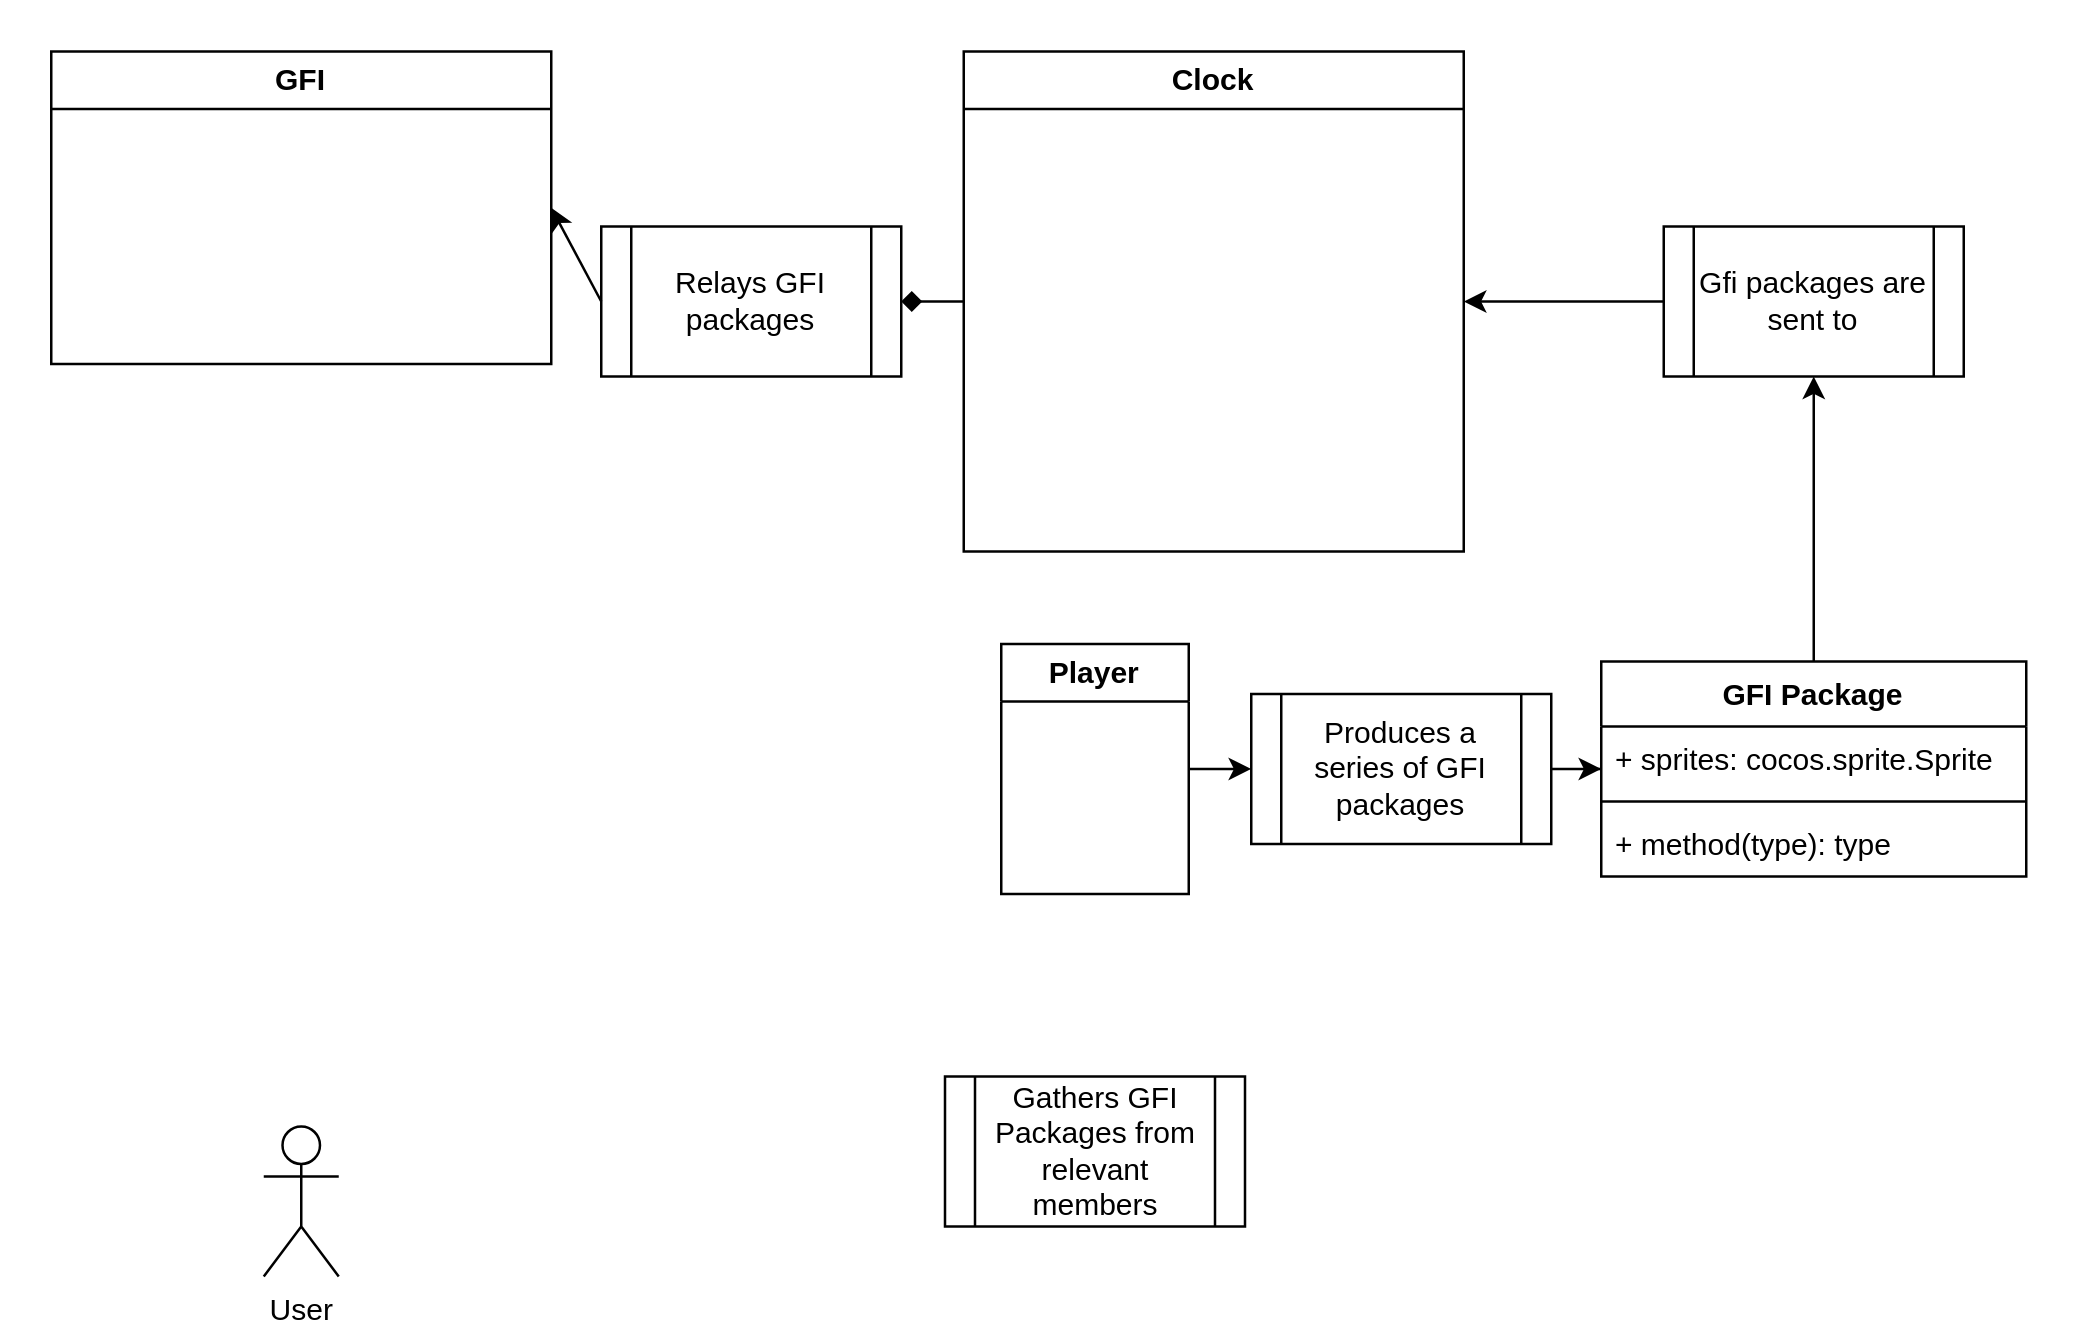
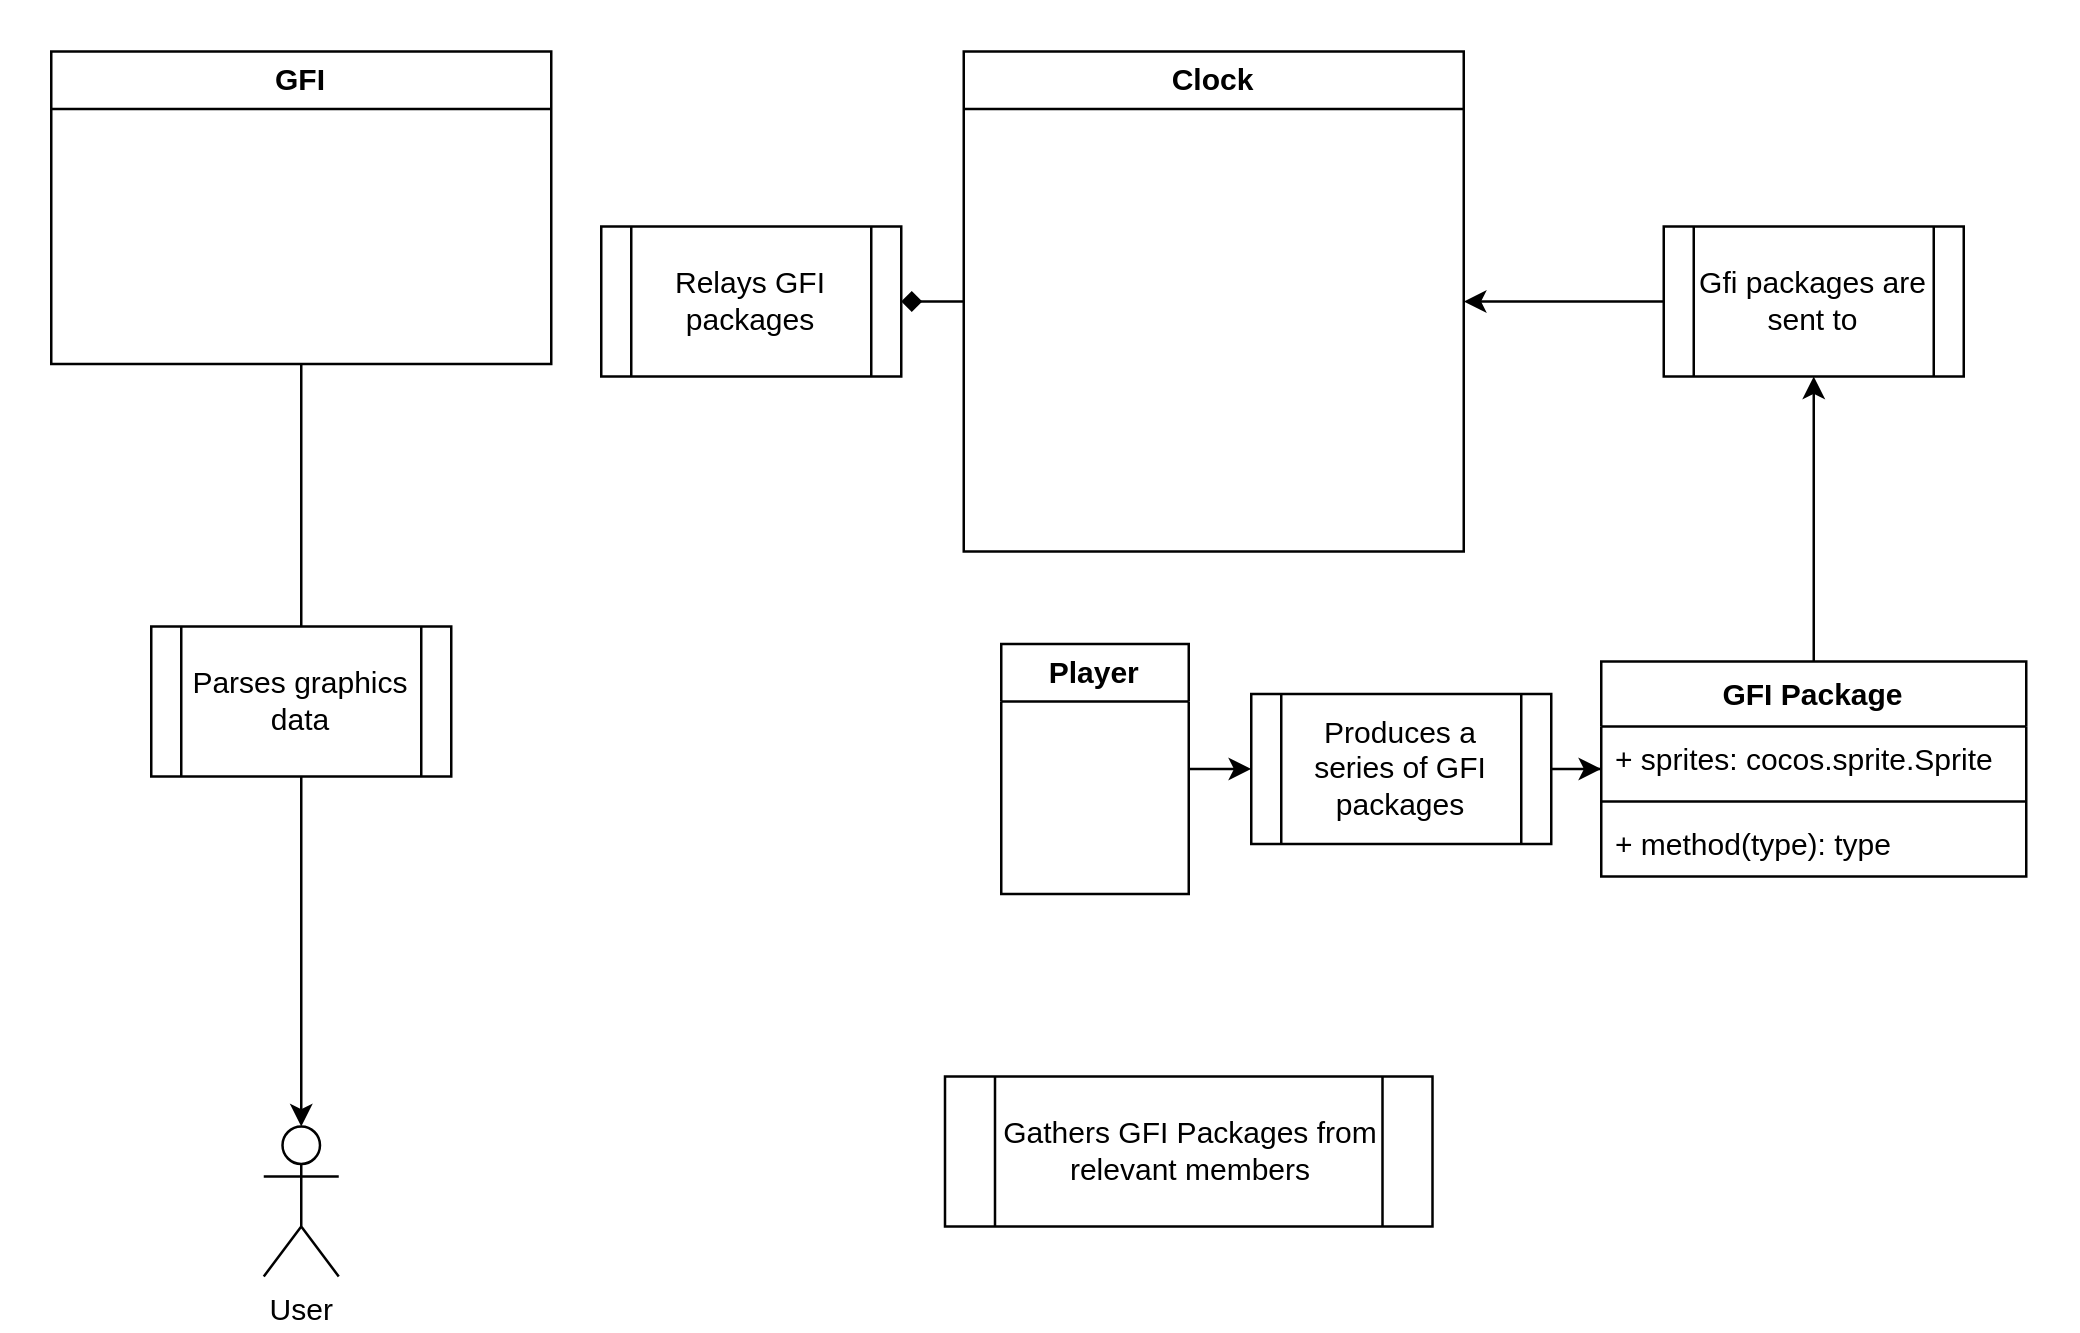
edge "Relays GFI packages" -> "GFI": removed
node "Parses graphics data": added
edge "GFI" -> "User": added
node "Gathers GFI Packages from relevant members": size 300x150 -> 488x150
